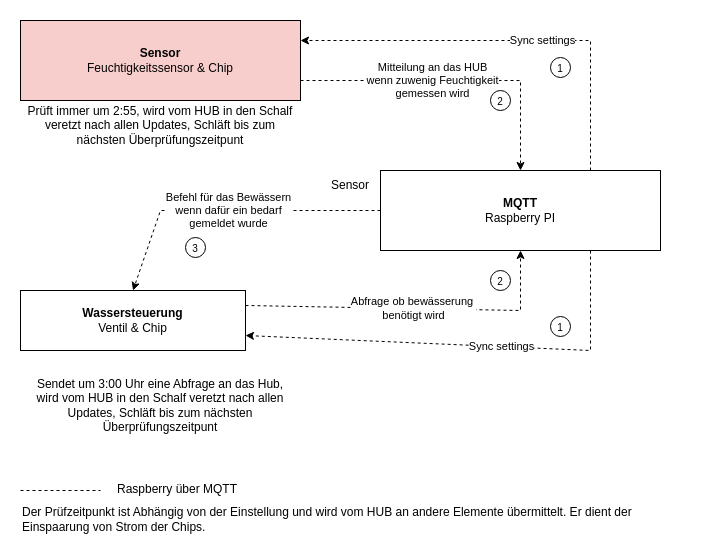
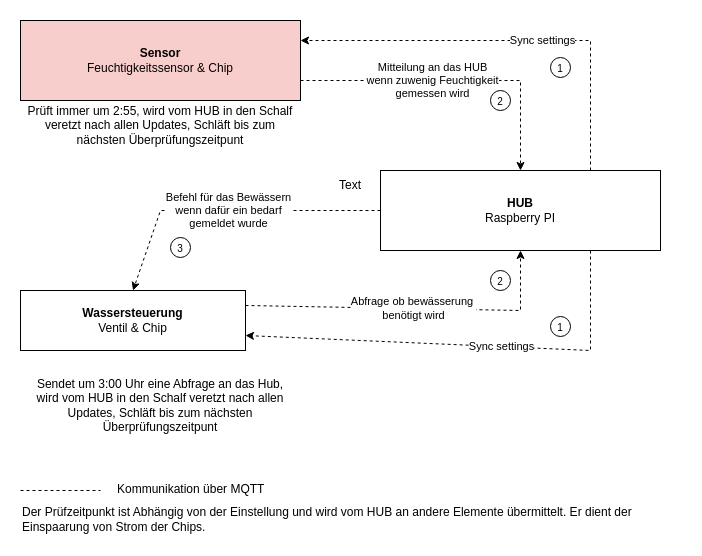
node "Sensor": label "Sensor" -> "Text"
node "MQTT Raspberry PI": label "MQTT Raspberry PI" -> "HUB Raspberry PI"
node "3": moved (196, 248) -> (181, 248)
node "Raspberry über MQTT": label "Raspberry über MQTT" -> "Kommunikation über MQTT"
